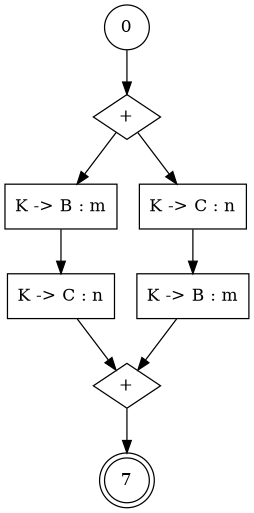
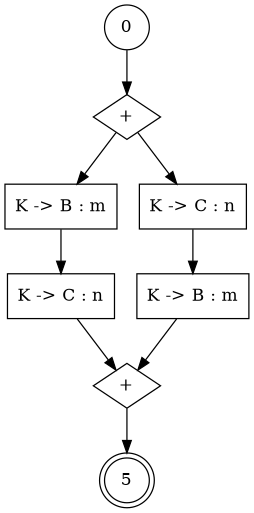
node "7": label "7" -> "5"
